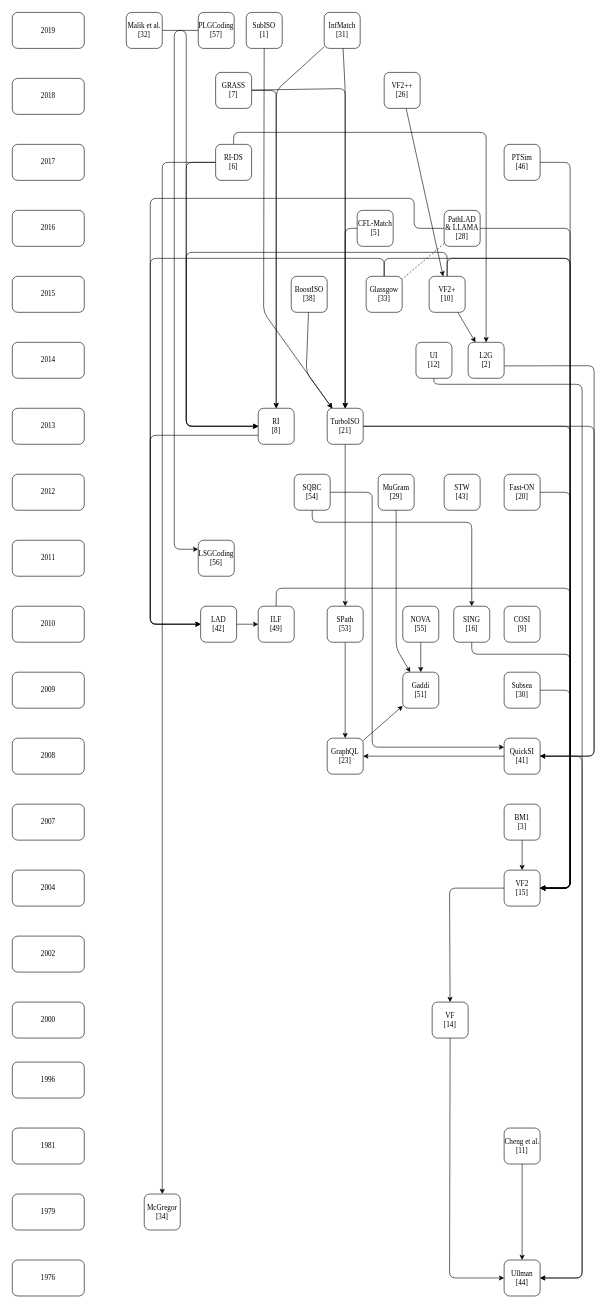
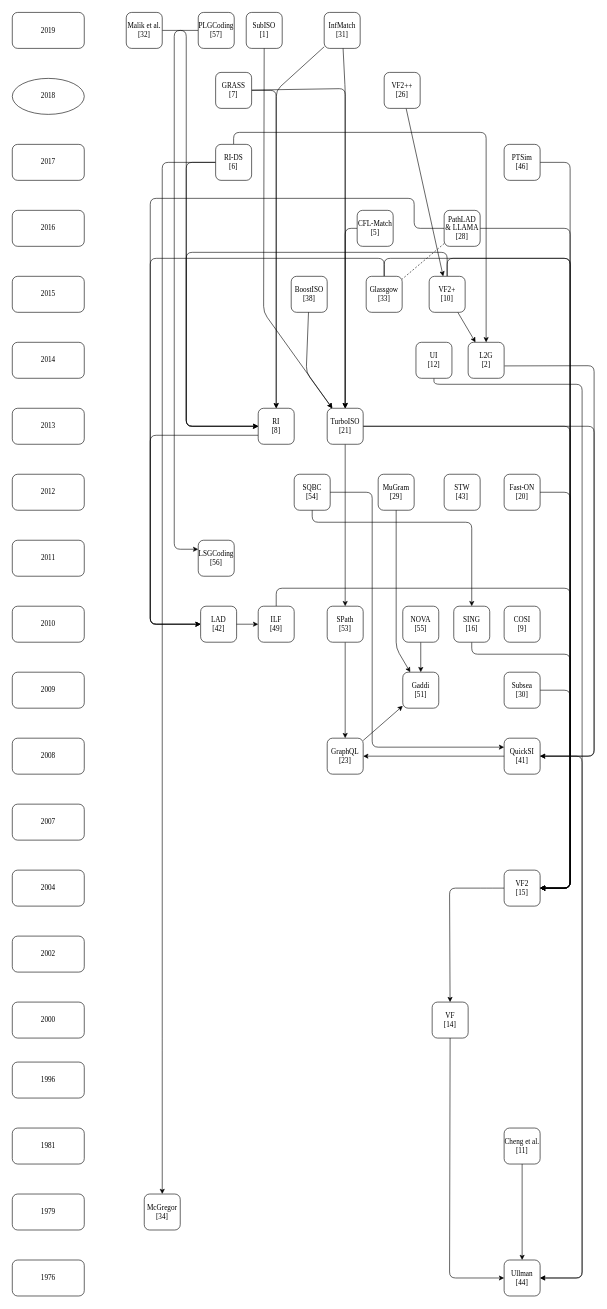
node "2018": shape rounded rectangle -> ellipse
node "BM1 [3]": removed
edge "BM1 [3]" -> "VF2 [15]": removed
